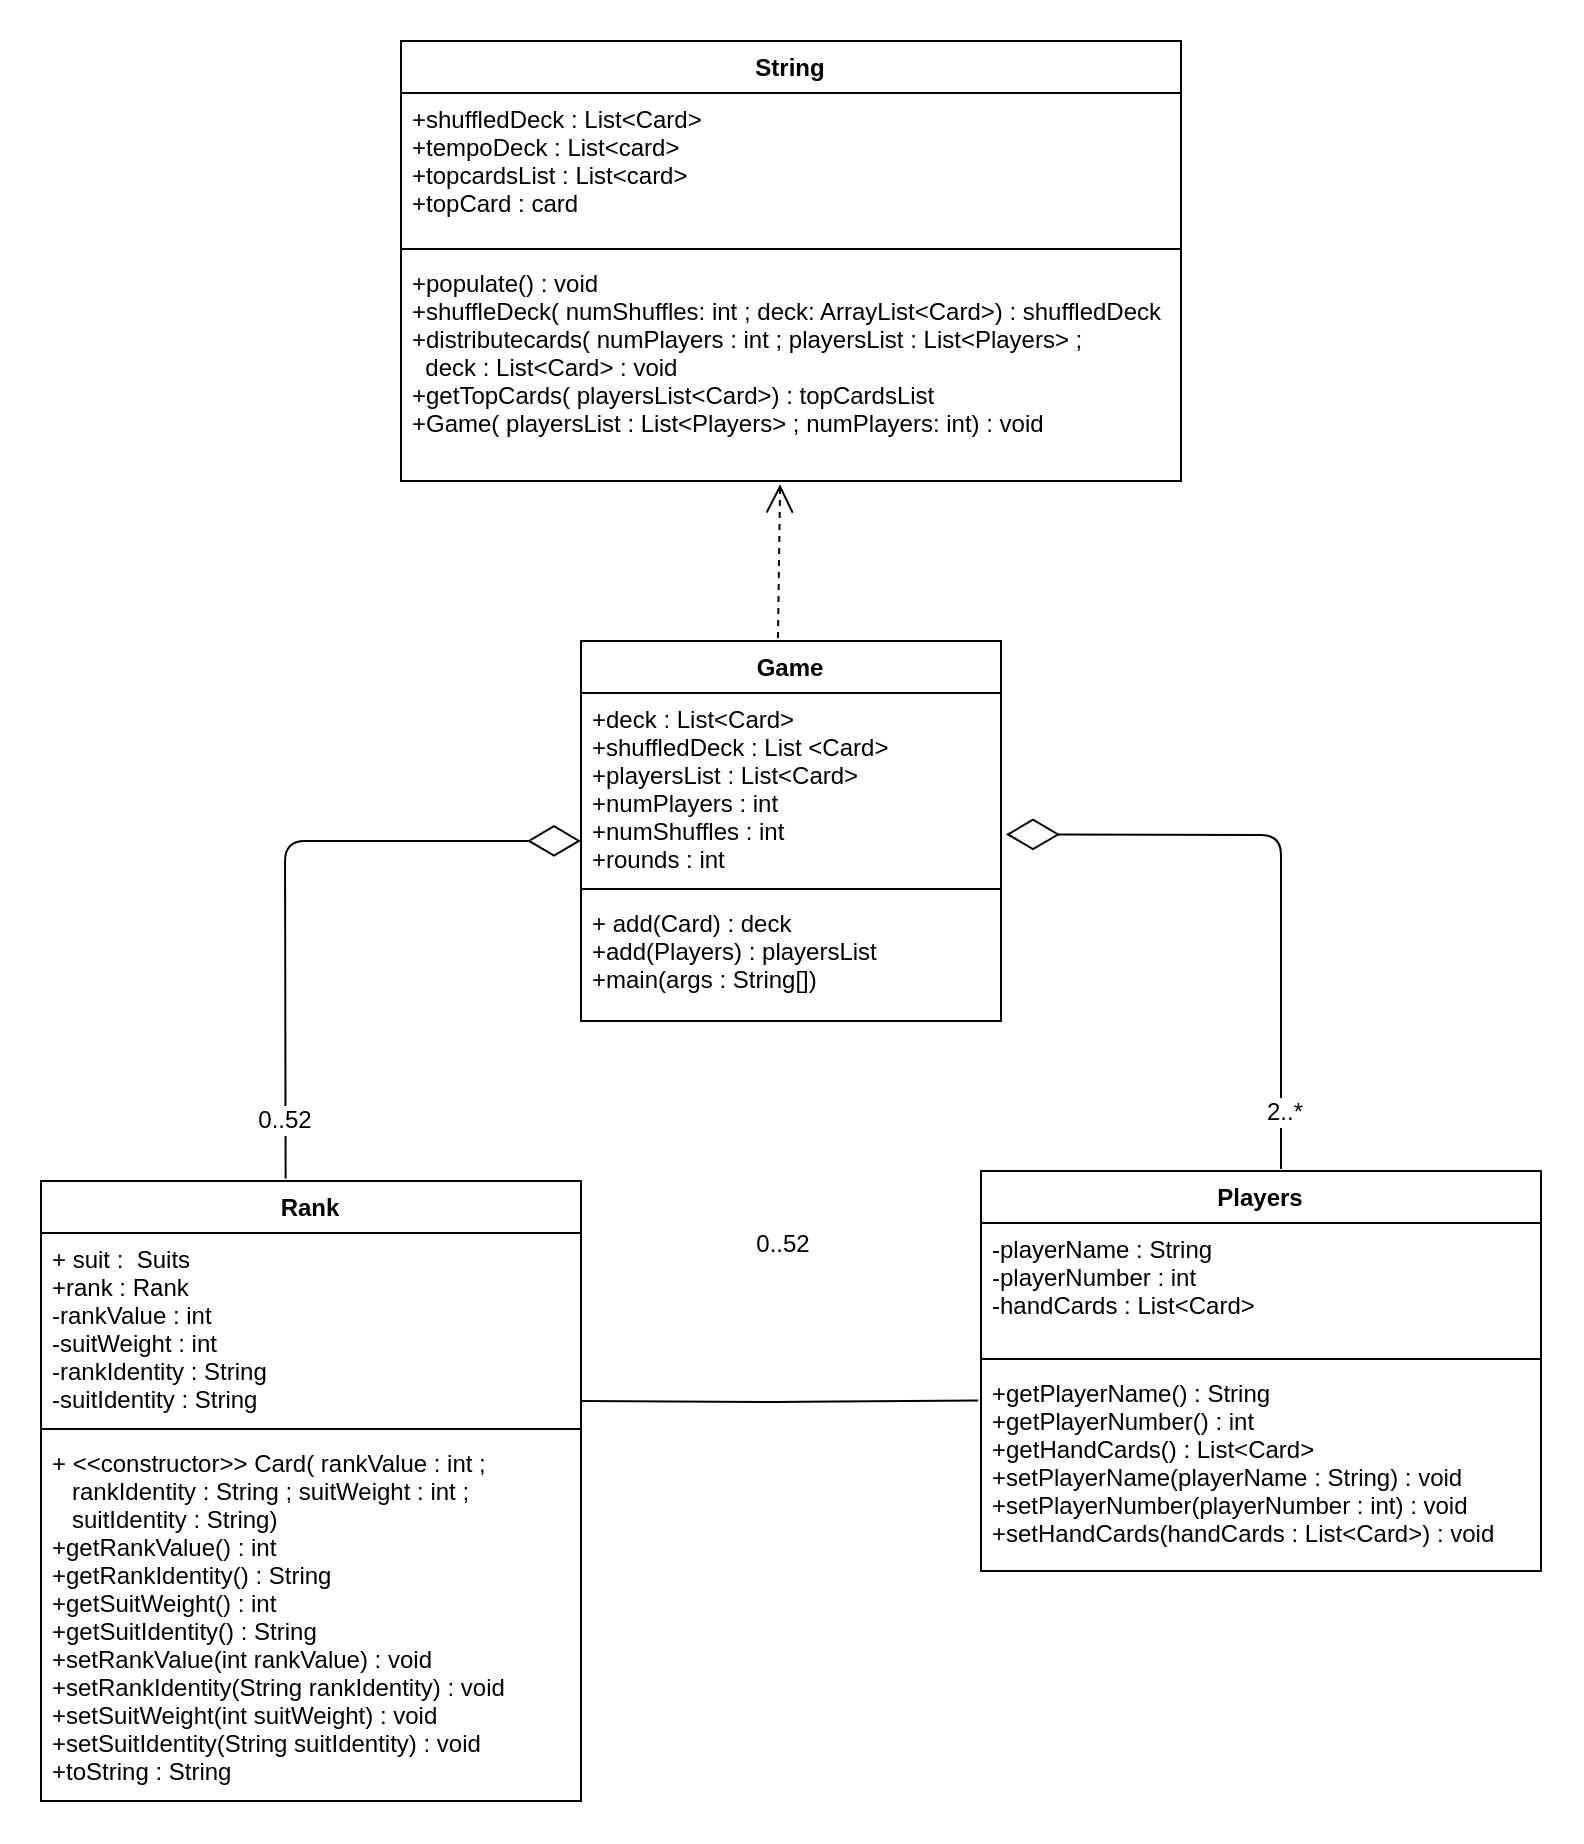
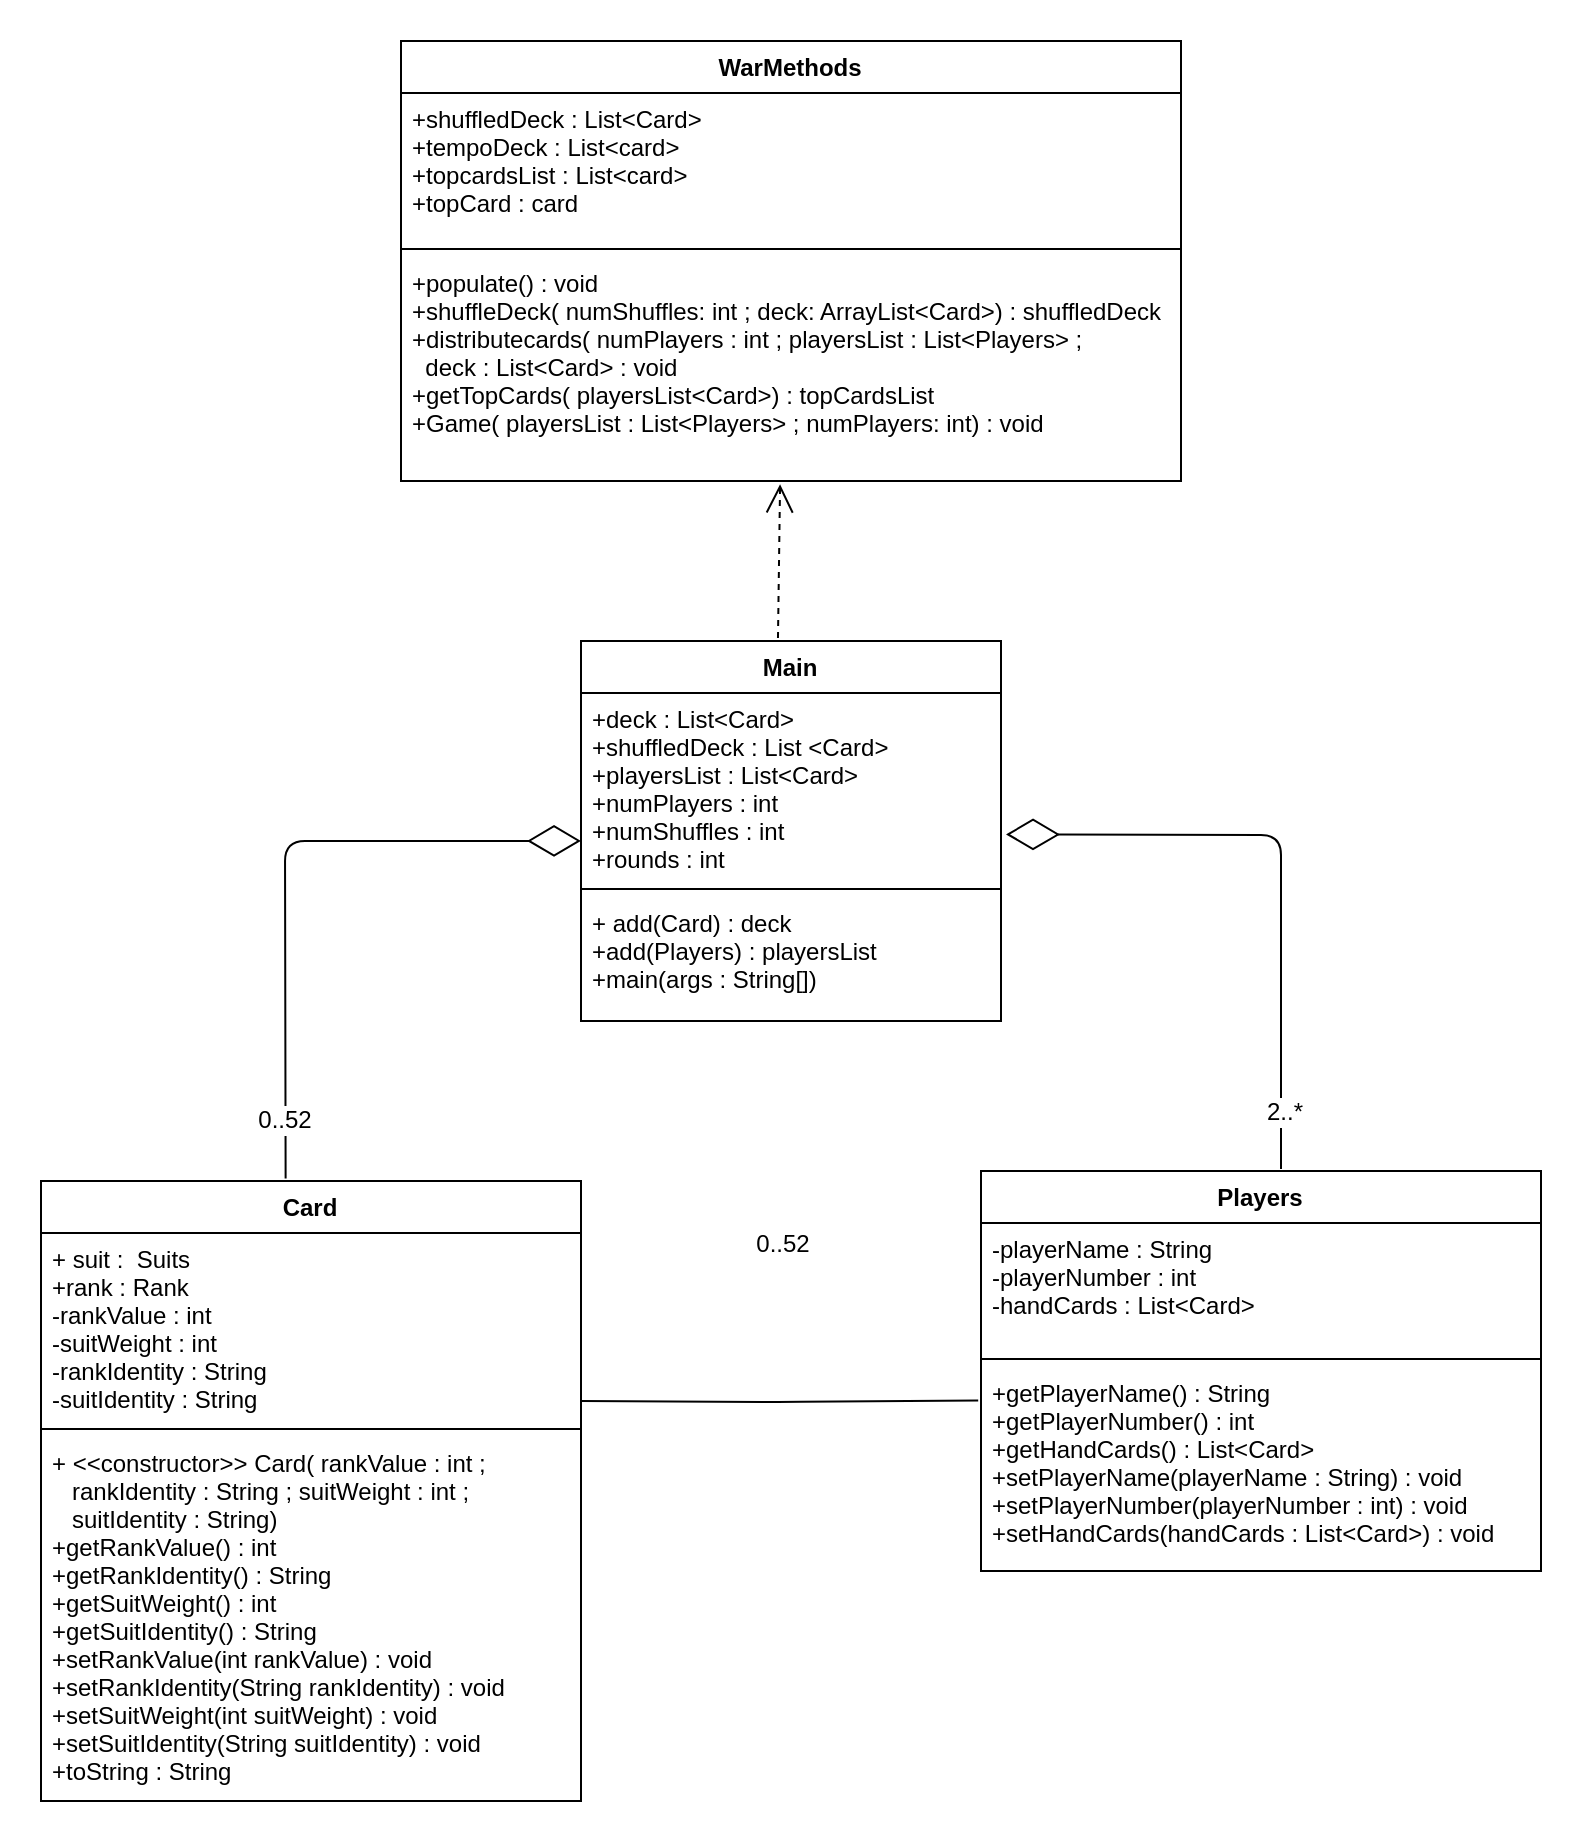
node "String": label "String" -> "WarMethods"
node "Game": label "Game" -> "Main"
node "Rank": label "Rank" -> "Card"
